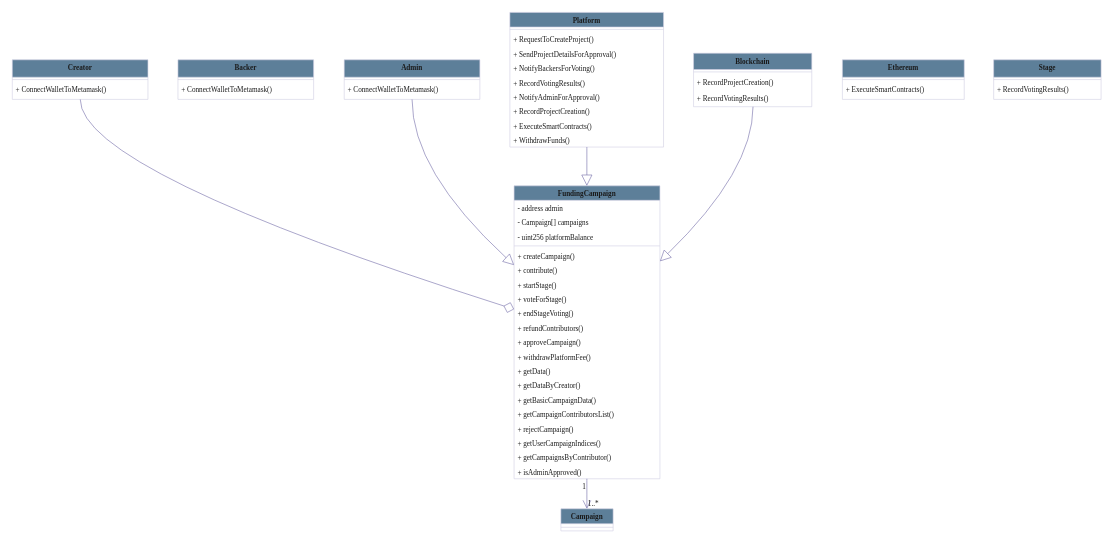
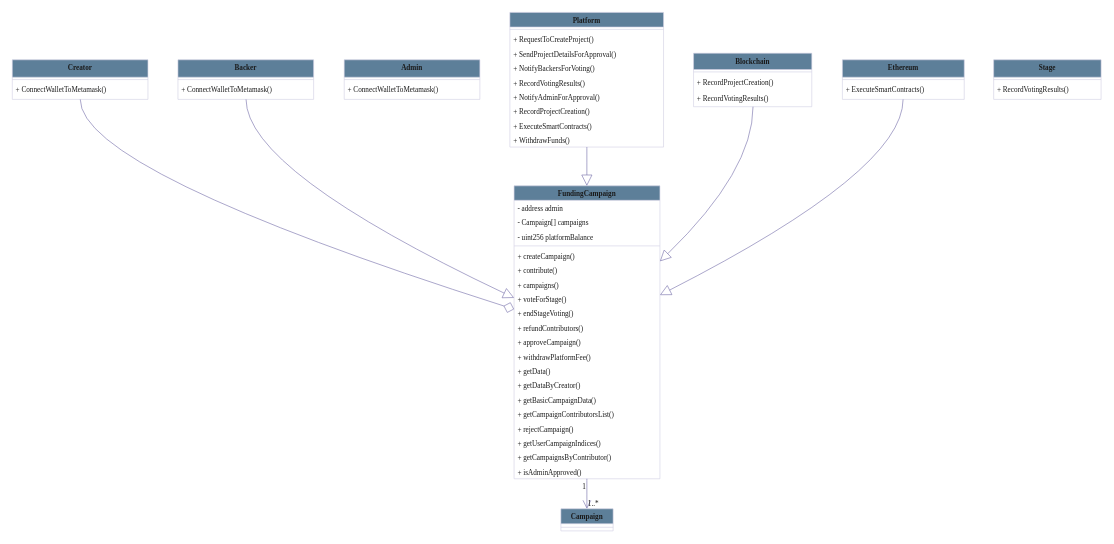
edge "Admin" -> "FundingCampaign": removed
edge "Ethereum" -> "FundingCampaign": added
edge "Backer" -> "FundingCampaign": added
node "+ startStage()": label "+ startStage()" -> "+ campaigns()"
